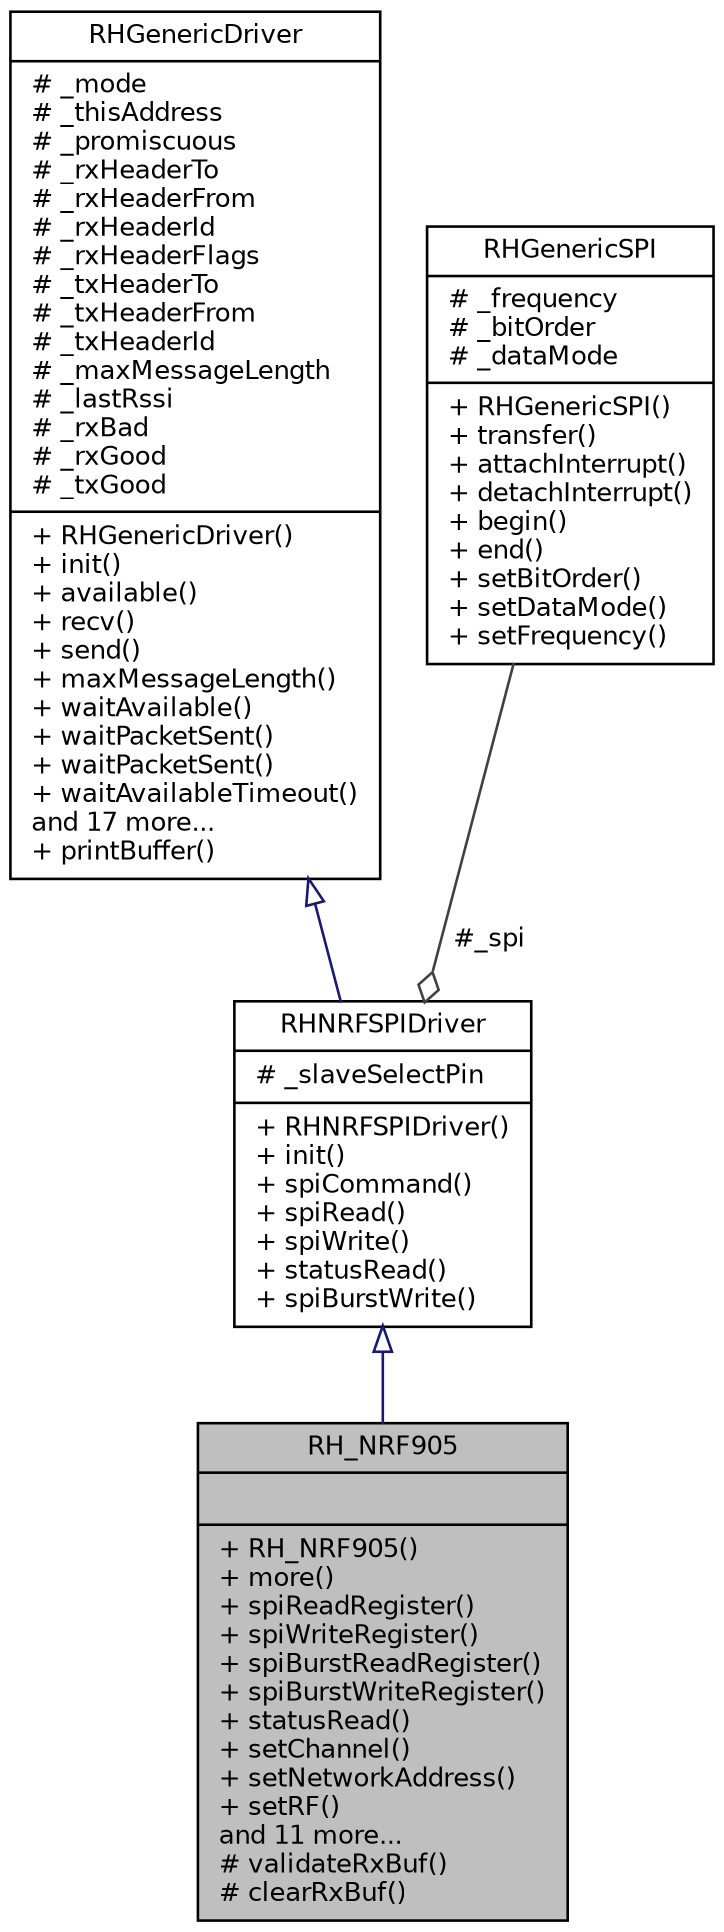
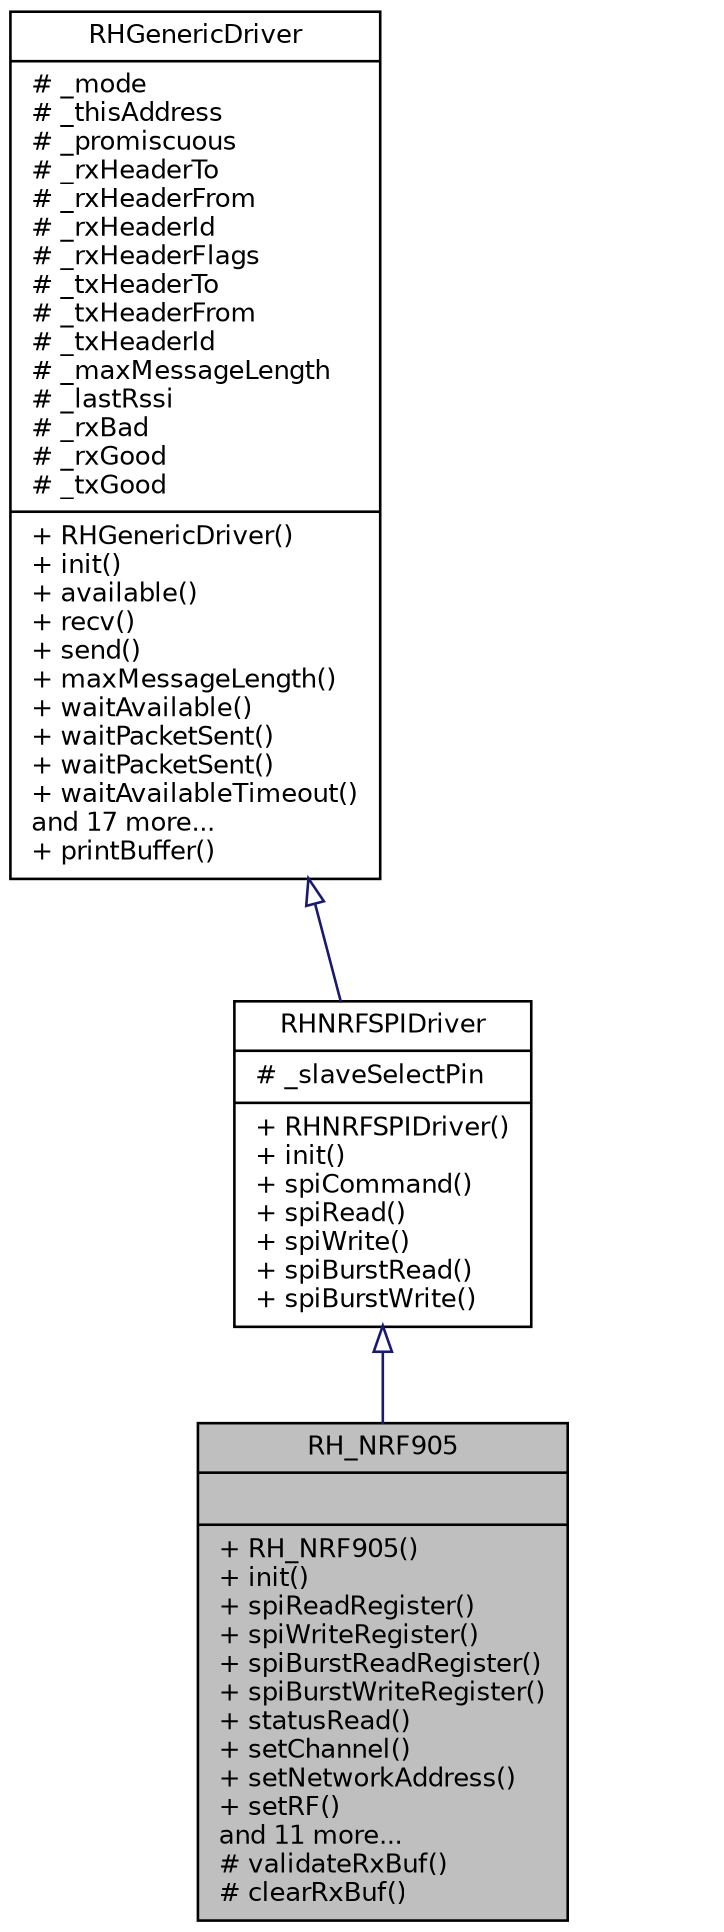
node "RHGenericSPI": removed
node "RHNRFSPIDriver": text "+ statusRead()" -> "+ spiBurstRead()"
node "RH_NRF905": text "+ more()" -> "+ init()"
